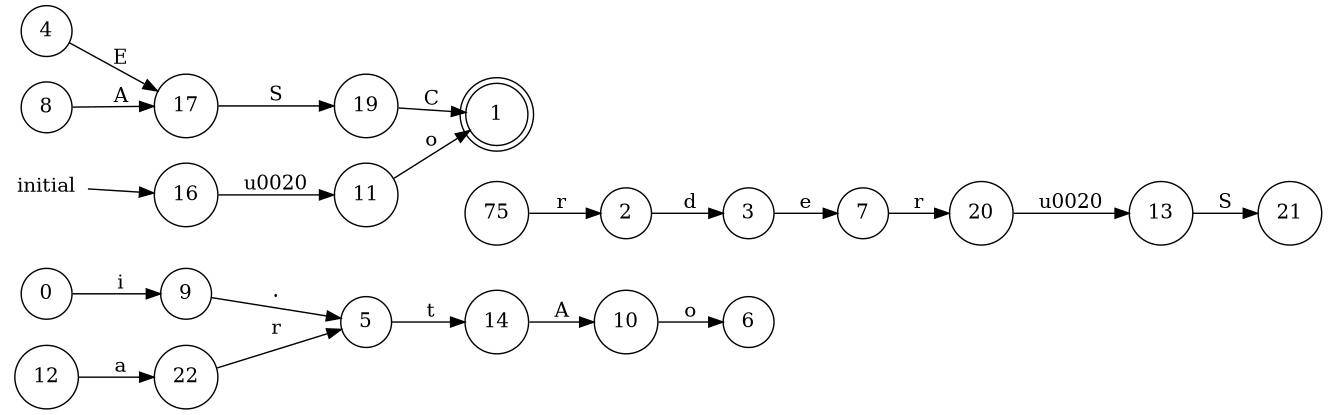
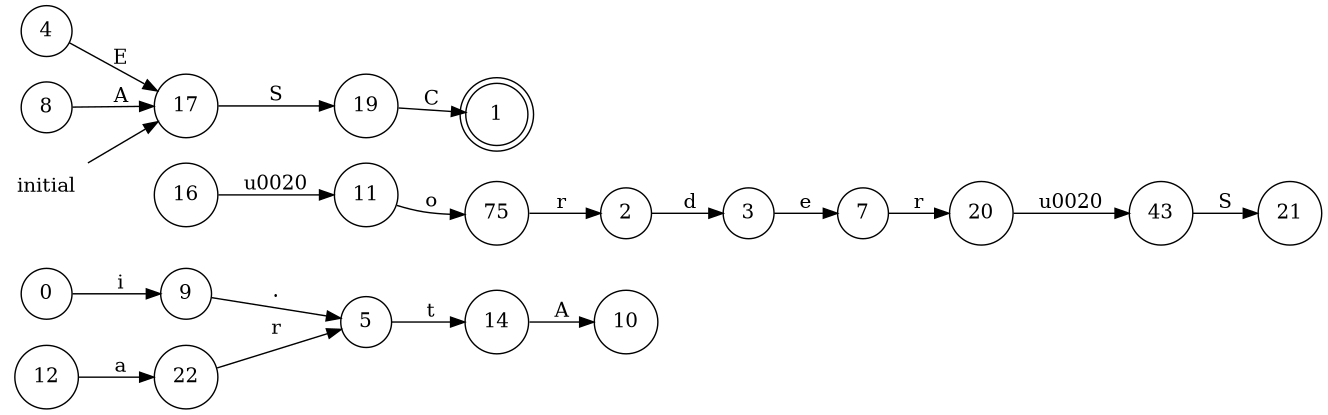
edge "11" -> "1": now "11" -> "75"
edge "initial" -> "16": now "initial" -> "17"
node "13": label "13" -> "43"
node "6": removed
